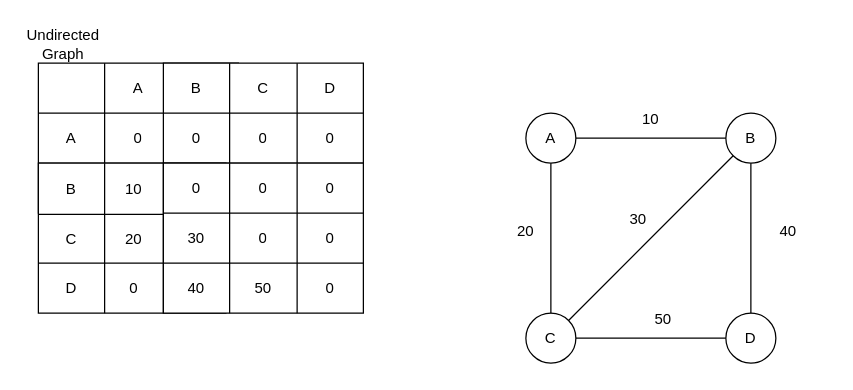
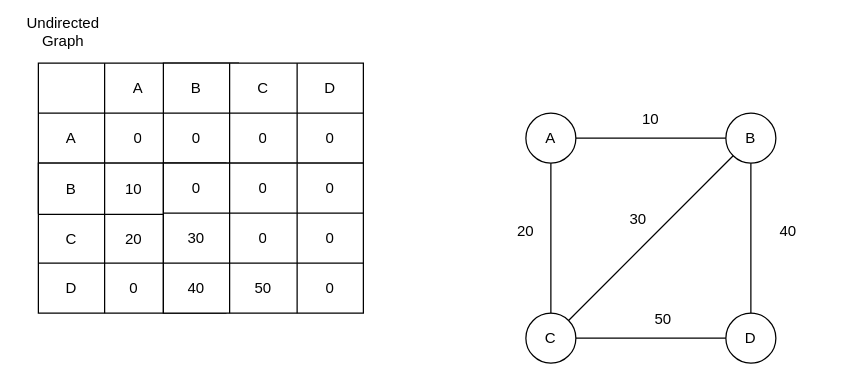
node "Undirected Graph": moved (63, 44) -> (63, 32)
